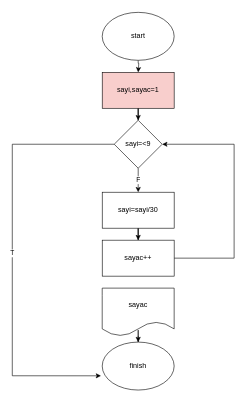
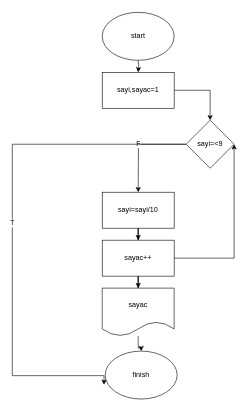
node "sayi,sayac=1": fillcolor #f8cecc -> #ffffff
node "sayi=<9": moved (138, 144) -> (210, 144)
node "sayi=sayi/30": label "sayi=sayi/30" -> "sayi=sayi/10"
edge "sayac++" -> "sayac": added
node "finish": moved (138, 366) -> (141, 375)
